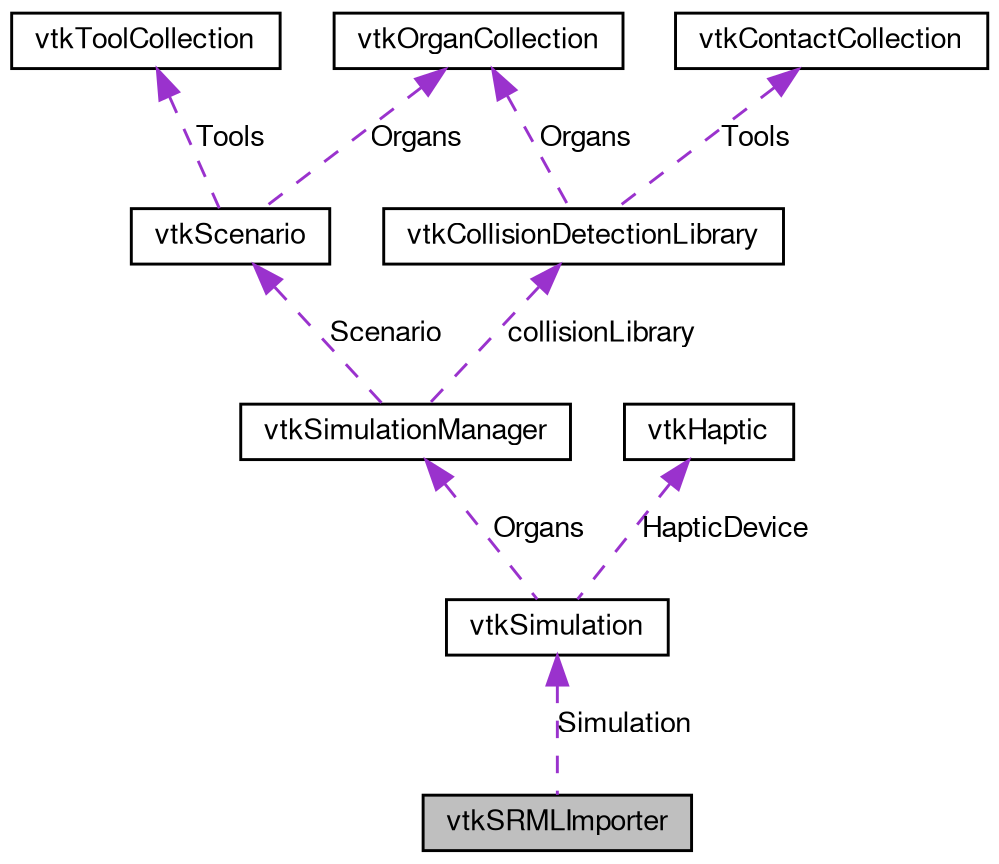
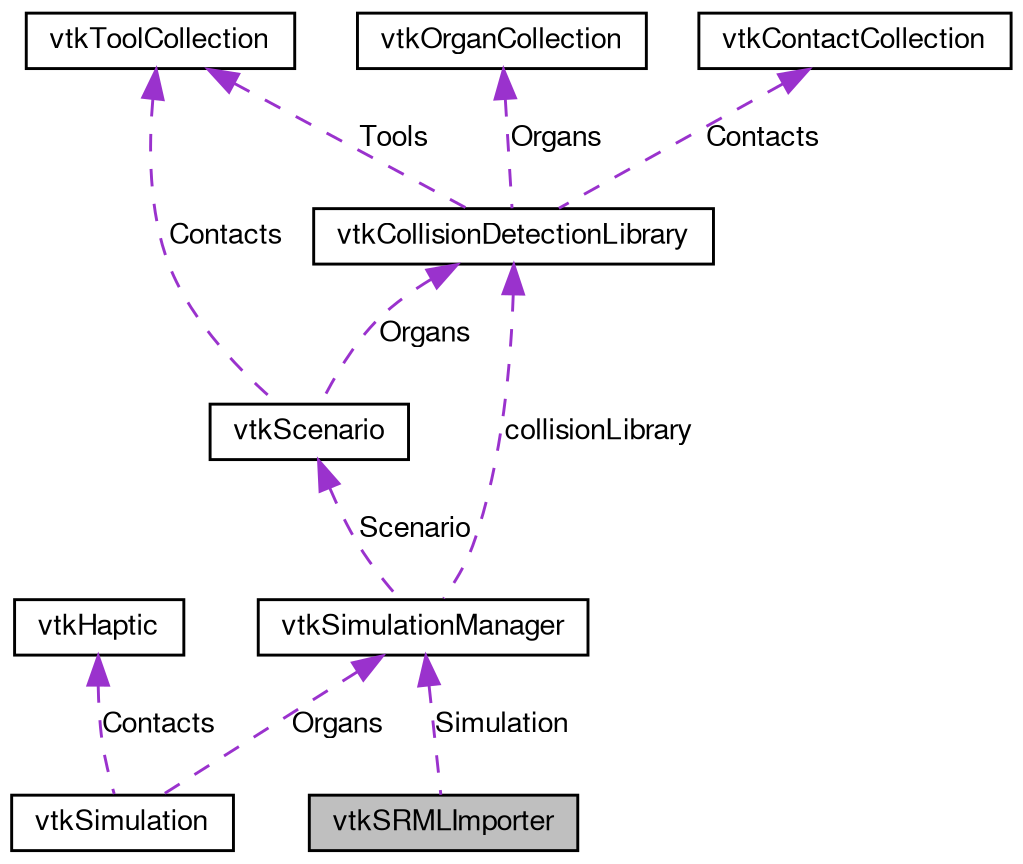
edge "vtkScenario" -> "vtkToolCollection": label "Tools" -> "Contacts"
edge "vtkCollisionDetectionLibrary" -> "vtkContactCollection": label "Tools" -> "Contacts"
edge "vtkCollisionDetectionLibrary" -> "vtkToolCollection": added, label "Tools"
edge "vtkScenario" -> "vtkOrganCollection": now "vtkScenario" -> "vtkCollisionDetectionLibrary"
edge "vtkSimulation" -> "vtkHaptic": label "HapticDevice" -> "Contacts"
edge "vtkSRMLImporter" -> "vtkSimulation": now "vtkSRMLImporter" -> "vtkSimulationManager"
